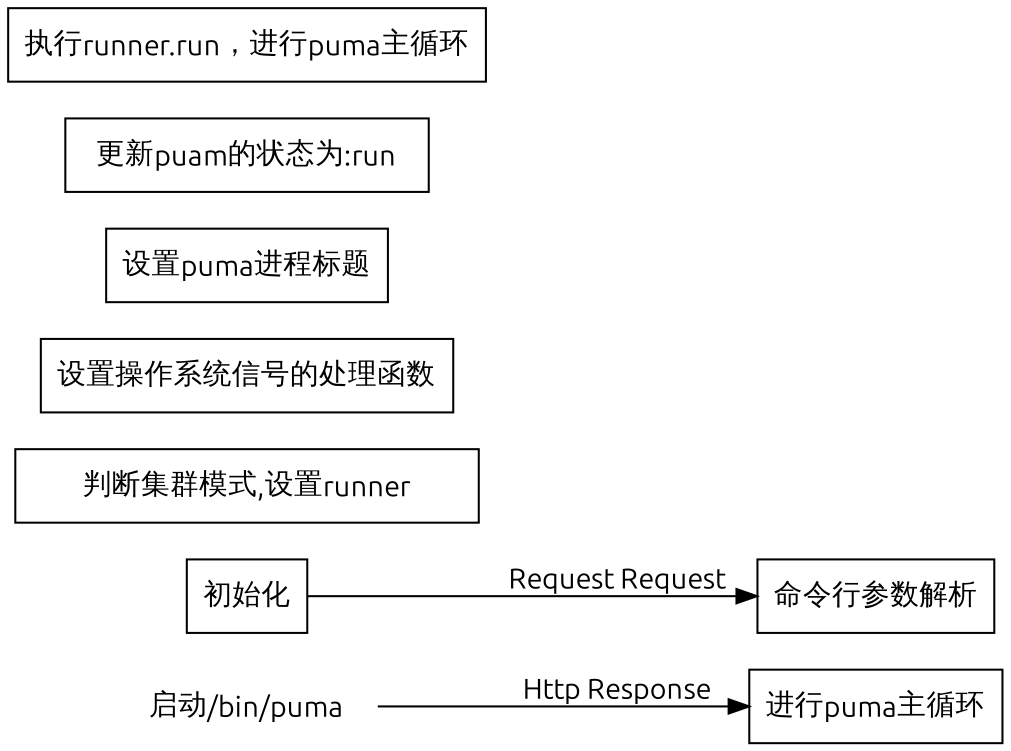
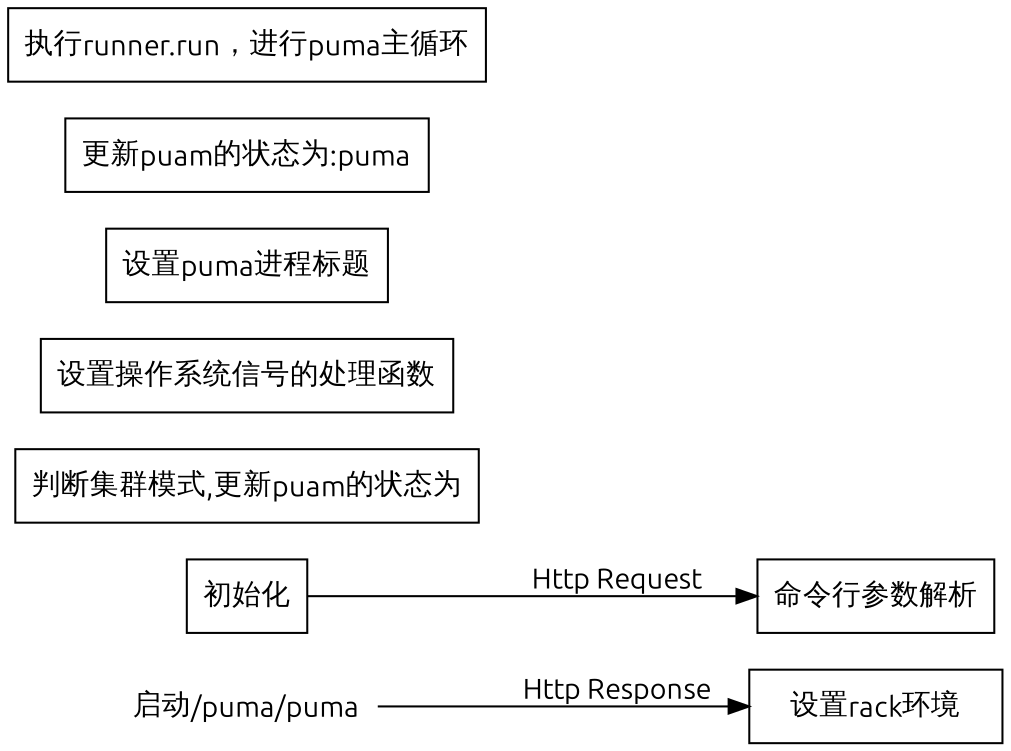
node "更新puam的状态为:run": label "更新puam的状态为:run" -> "更新puam的状态为:puma"
node "判断集群模式,设置runner": label "判断集群模式,设置runner" -> "判断集群模式,更新puam的状态为"
edge "初始化" -> "命令行参数解析": label "Request Request" -> "Http Request"
node "启动/bin/puma": label "启动/bin/puma" -> "启动/puma/puma"
node "进行puma主循环": label "进行puma主循环" -> "设置rack环境"
